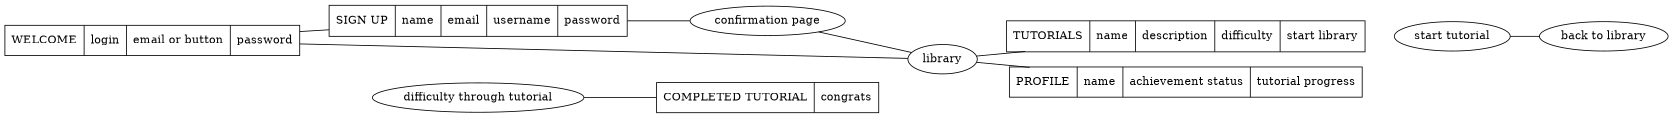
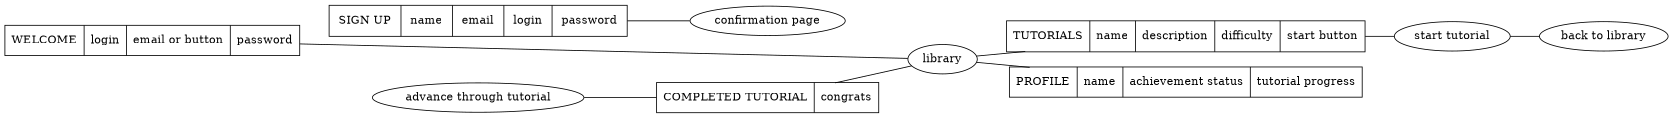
node "SIGN UP": text "username" -> "login"
edge "SIGN UP" -- "WELCOME": removed
node "TUTORIALS": text "start library" -> "start button"
edge "TUTORIALS" -- "start tutorial": added
edge "confirmation page" -- "library": now "COMPLETED TUTORIAL" -- "library"
node "difficulty through tutorial": label "difficulty through tutorial" -> "advance through tutorial"
